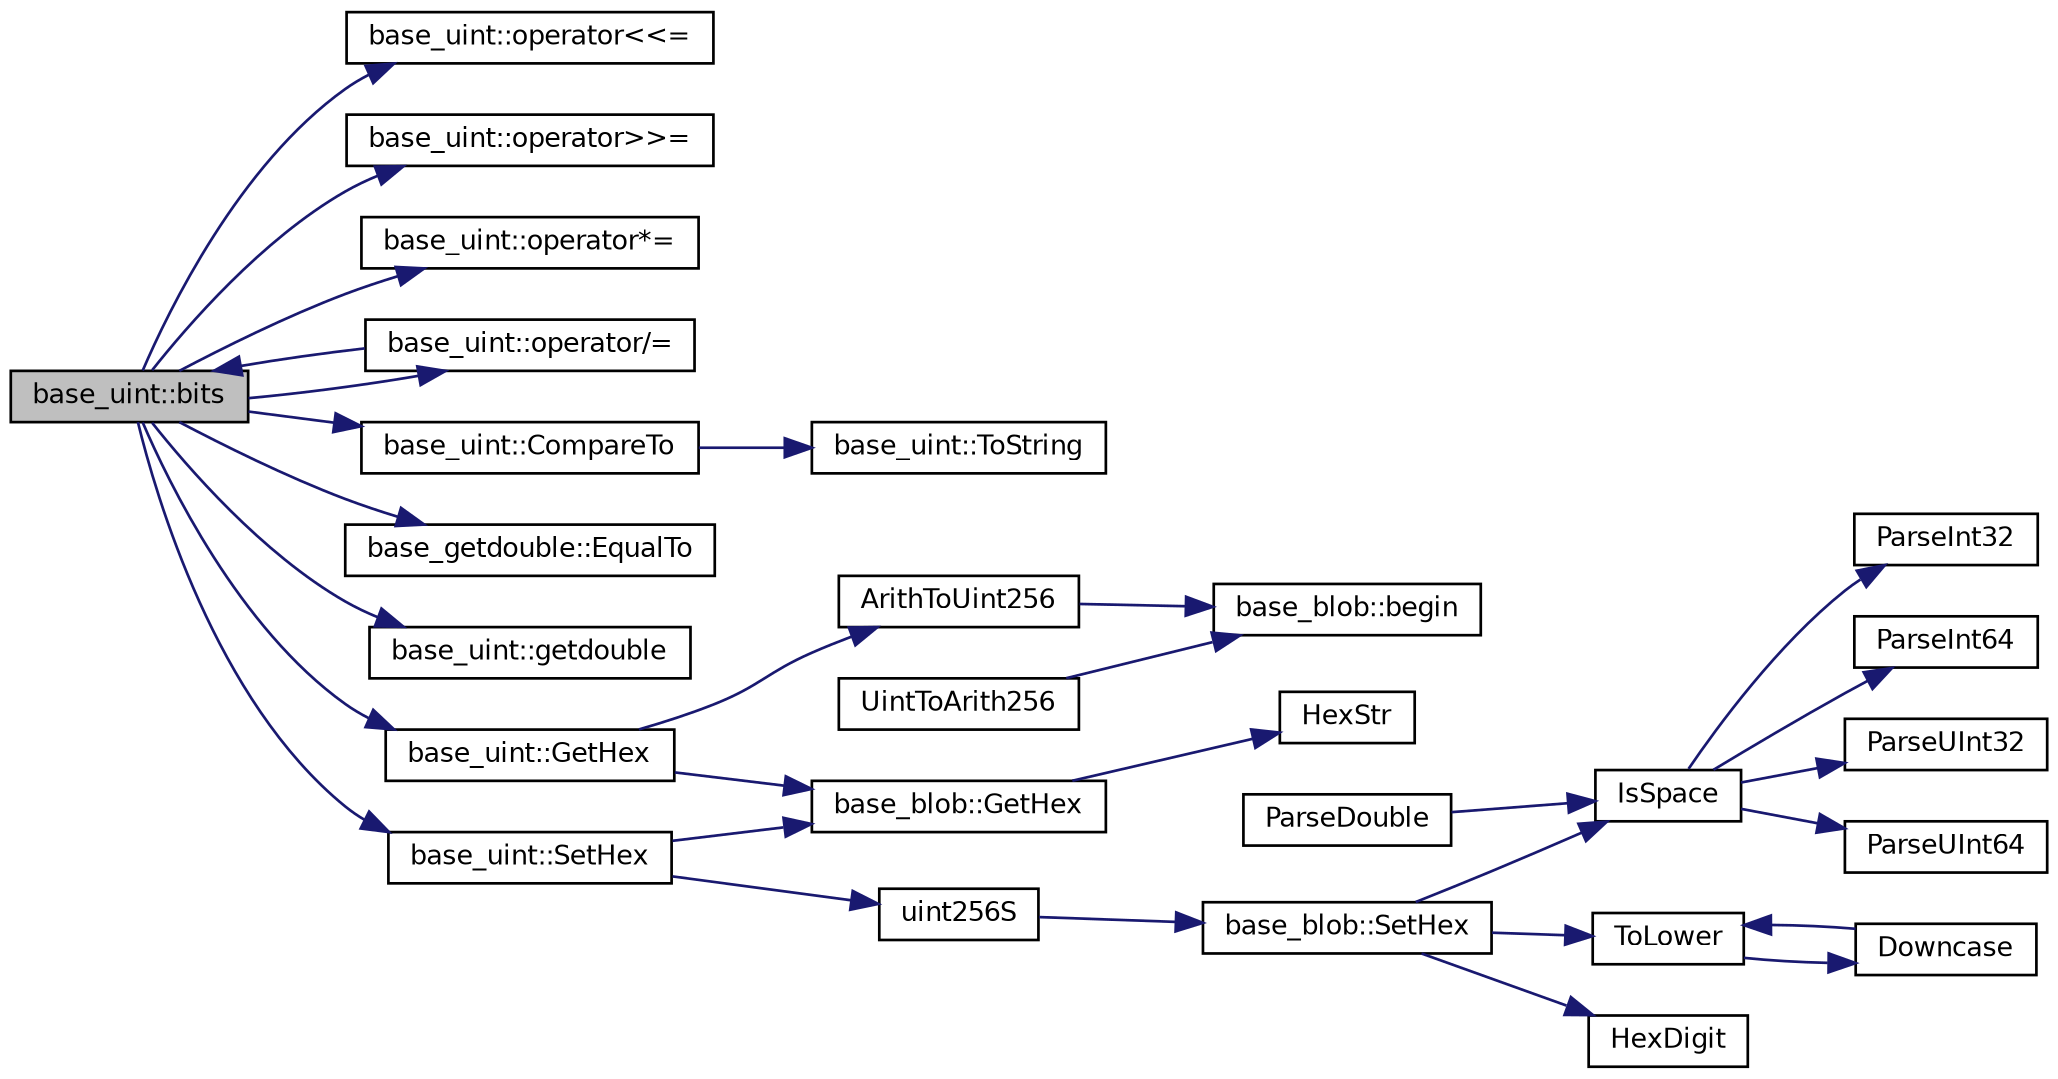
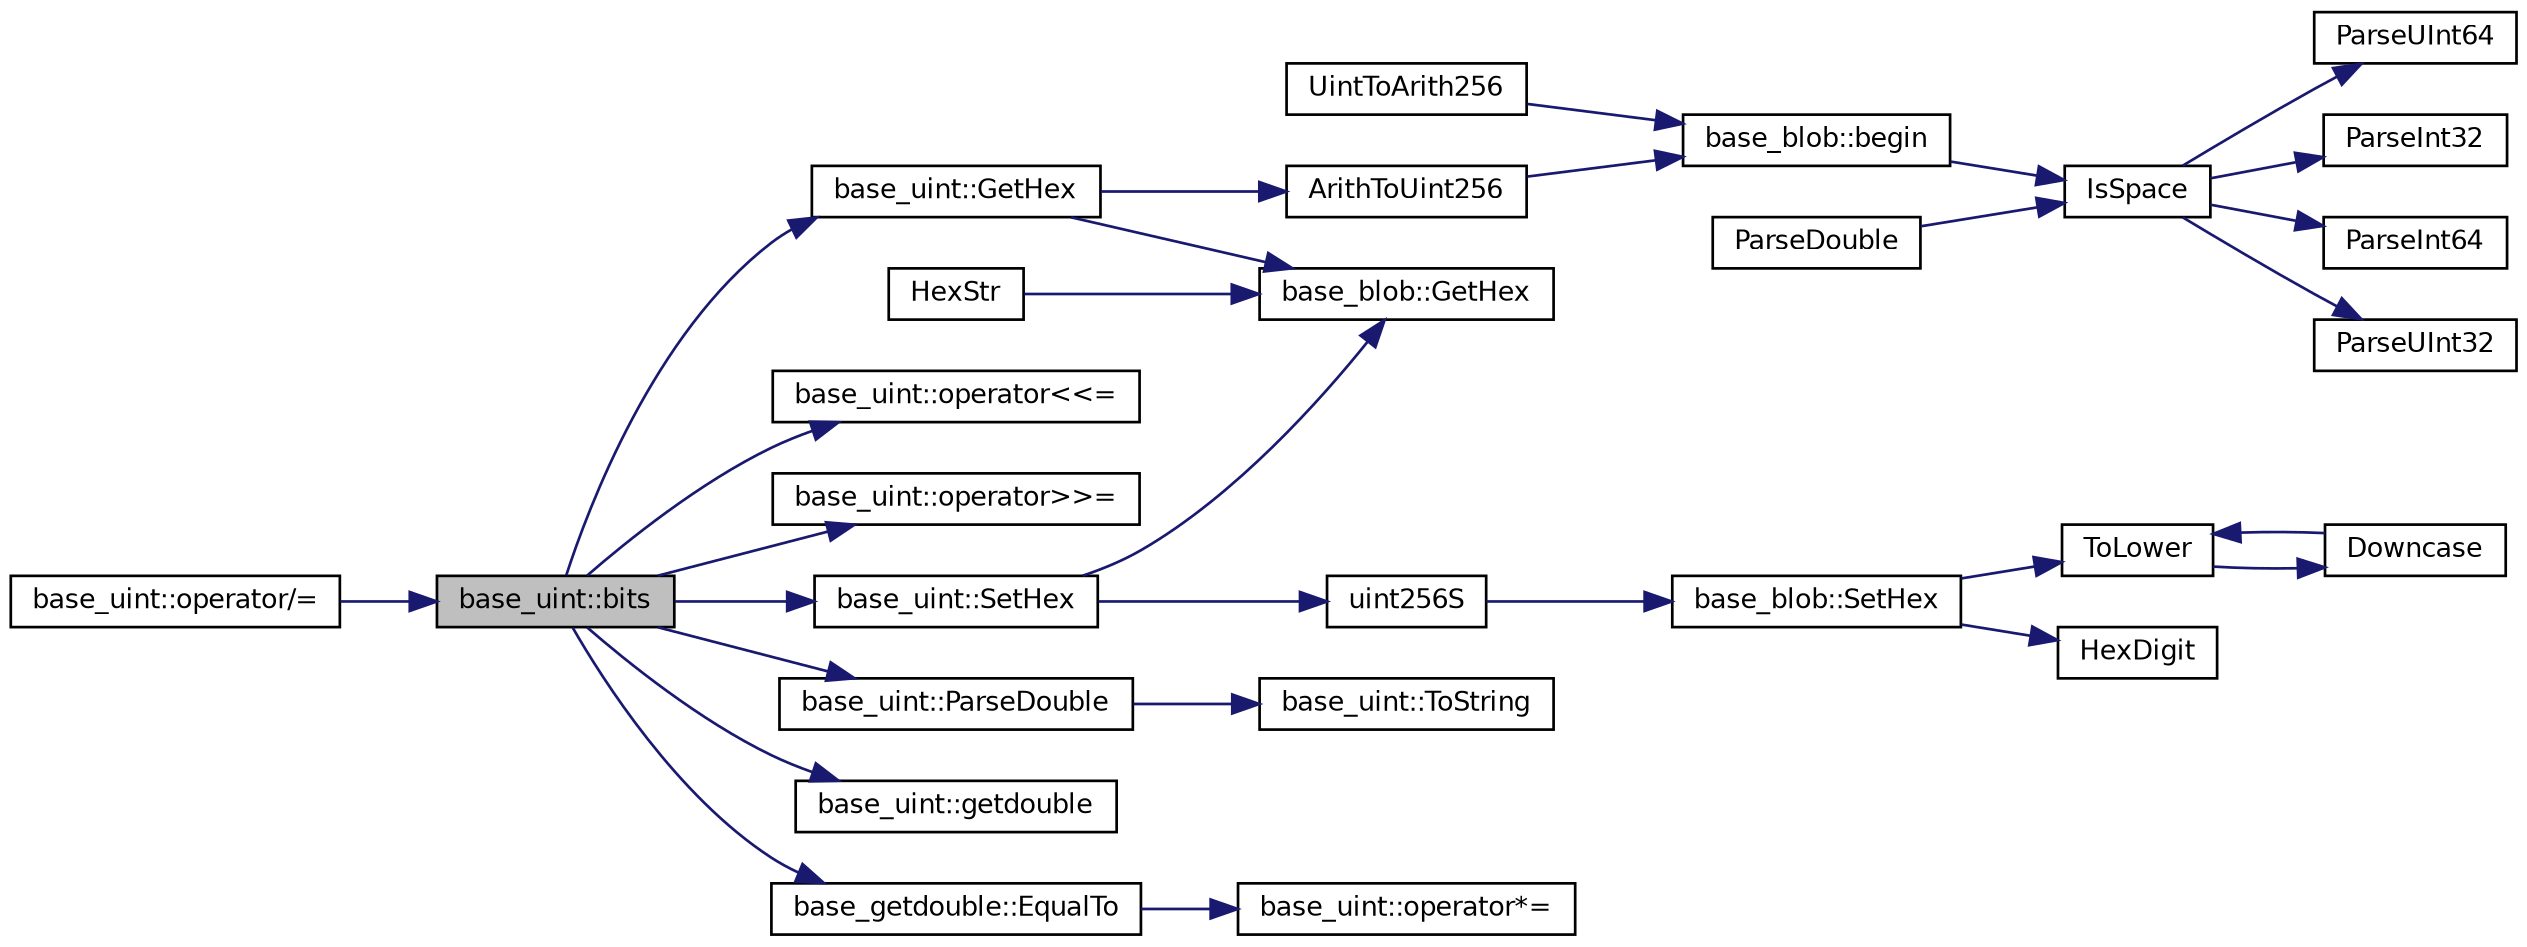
edge "base_uint::bits" -> "base_uint::operator*=": now "base_getdouble::EqualTo" -> "base_uint::operator*="
edge "base_uint::bits" -> "base_uint::operator/=": removed
node "base_uint::CompareTo": label "base_uint::CompareTo" -> "base_uint::ParseDouble"
edge "base_blob::GetHex" -> "HexStr": reversed
edge "base_blob::SetHex" -> "IsSpace": now "base_blob::begin" -> "IsSpace"
